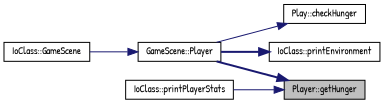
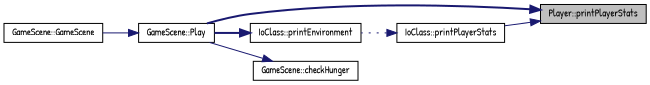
node "Play::checkHunger": label "Play::checkHunger" -> "GameScene::checkHunger"
edge "IoClass::printEnvironment" -> "IoClass::printPlayerStats": added
node "IoClass::GameScene": label "IoClass::GameScene" -> "GameScene::GameScene"
node "GameScene::Player": label "GameScene::Player" -> "GameScene::Play"
node "Player::getHunger": label "Player::getHunger" -> "Player::printPlayerStats"
